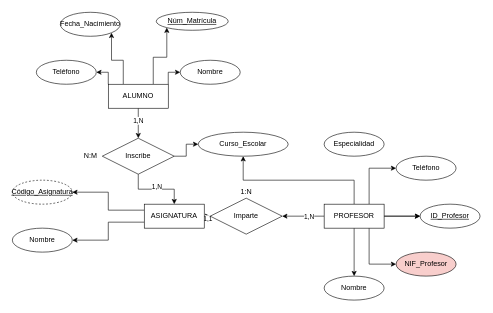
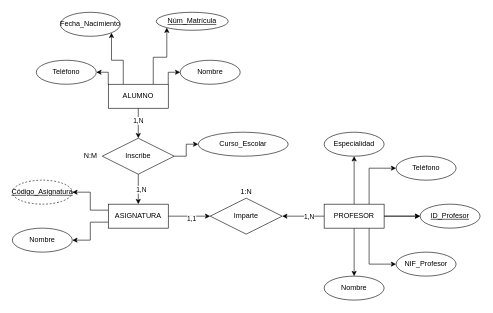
edge "PROFESOR" -> "Curso_Escolar": now "PROFESOR" -> "Especialidad"
node "ASIGNATURA": moved (174, 216) -> (138, 216)
node "NIF_Profesor": fillcolor #f8cecc -> #ffffff
